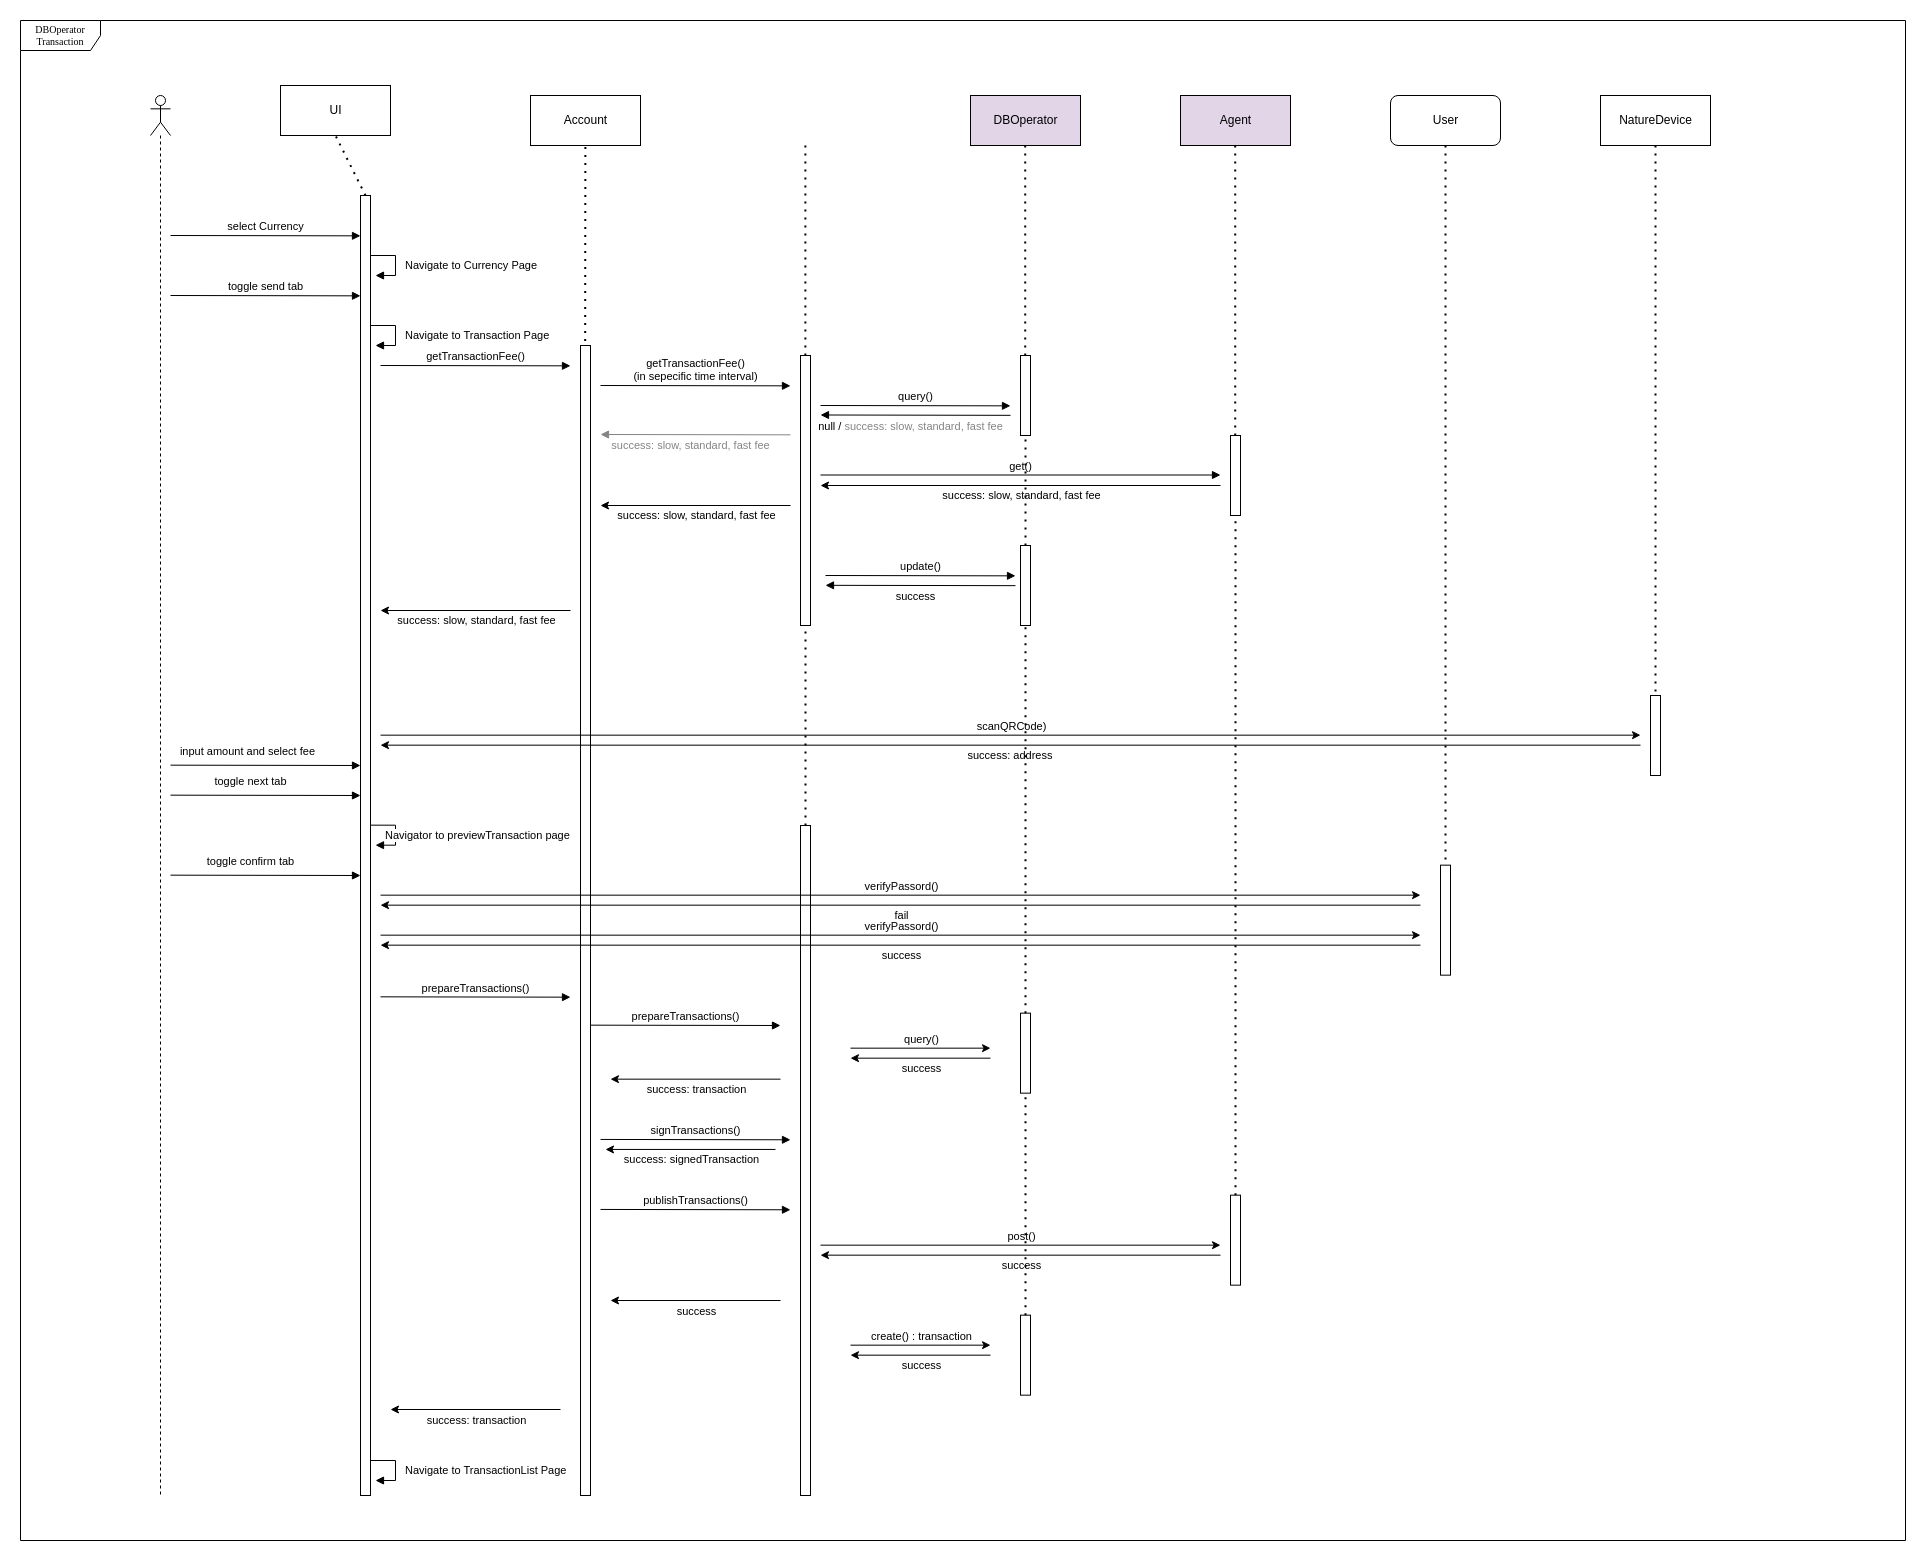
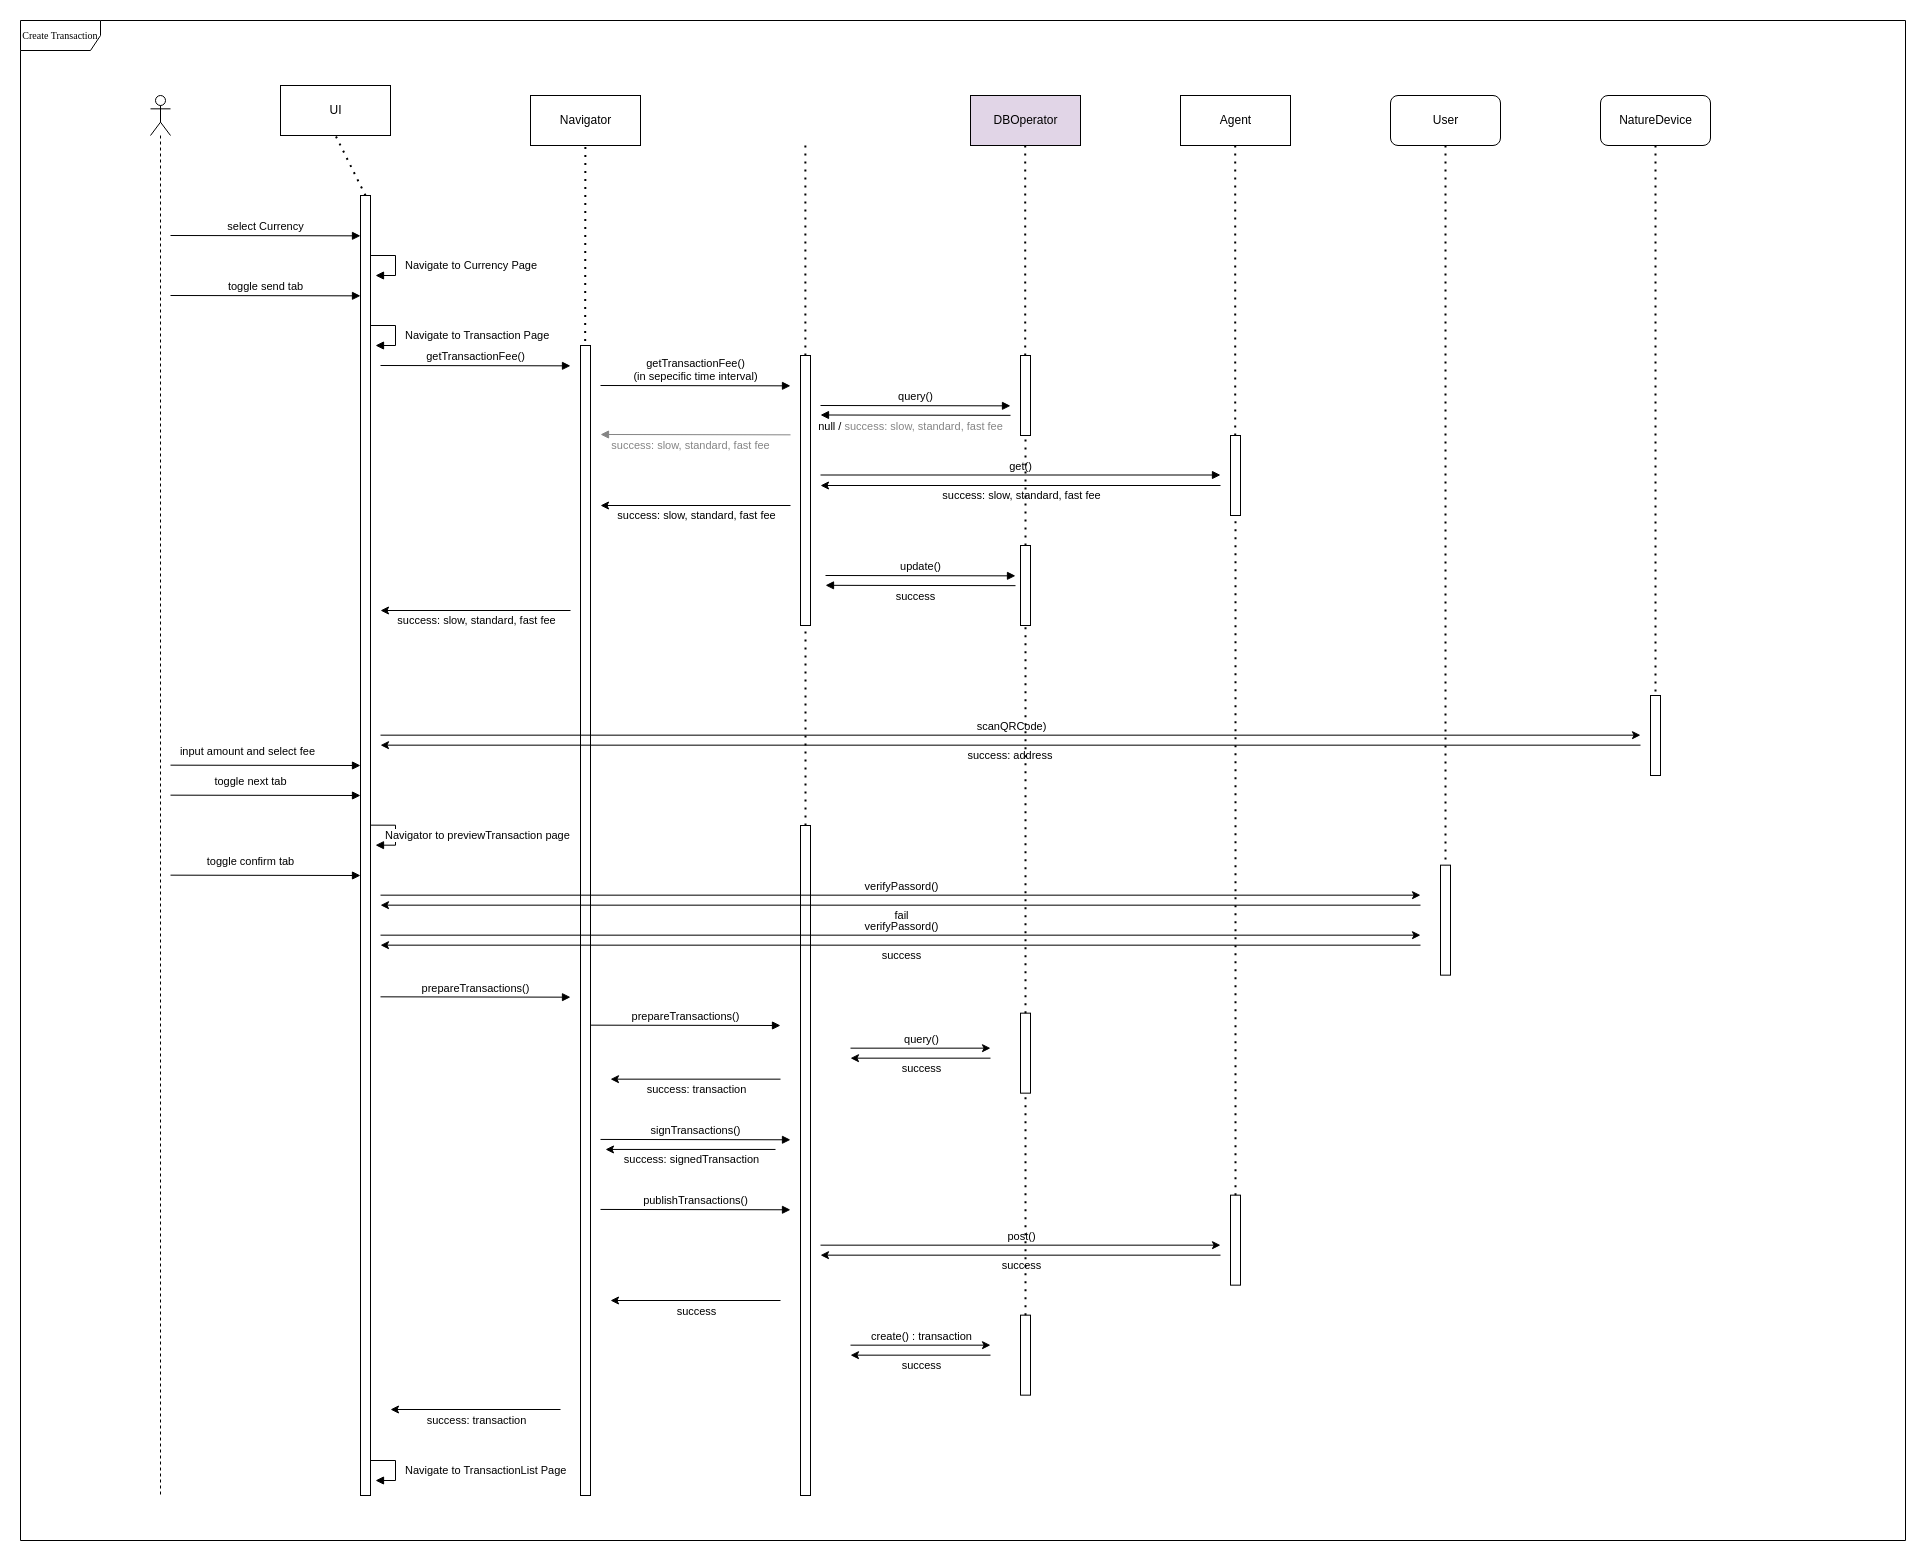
node "DBOperator Transaction": label "DBOperator Transaction" -> "Create Transaction"
node "Account": label "Account" -> "Navigator"
node "Agent": fillcolor #e1d5e7 -> #ffffff
node "NatureDevice": shape rectangle -> rounded rectangle
